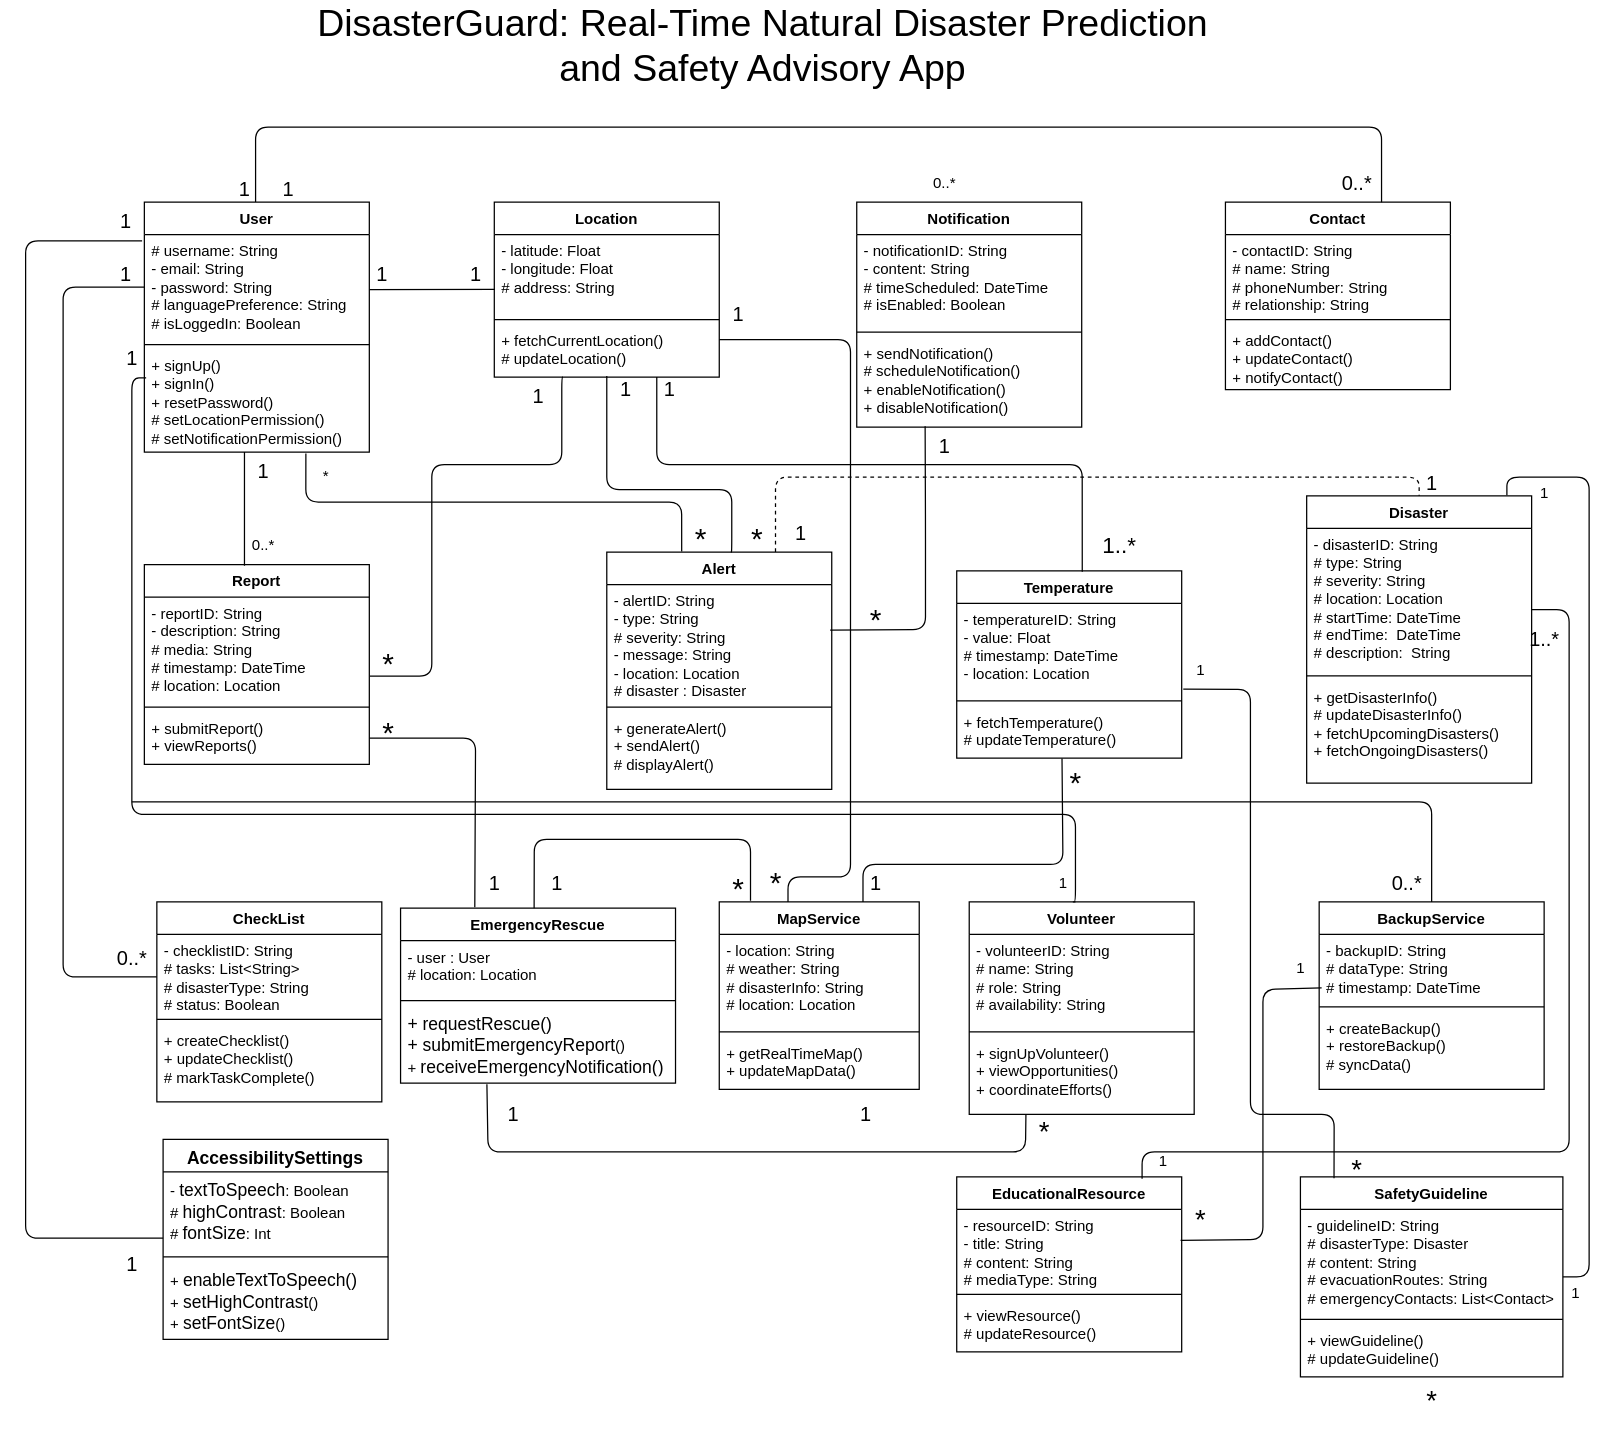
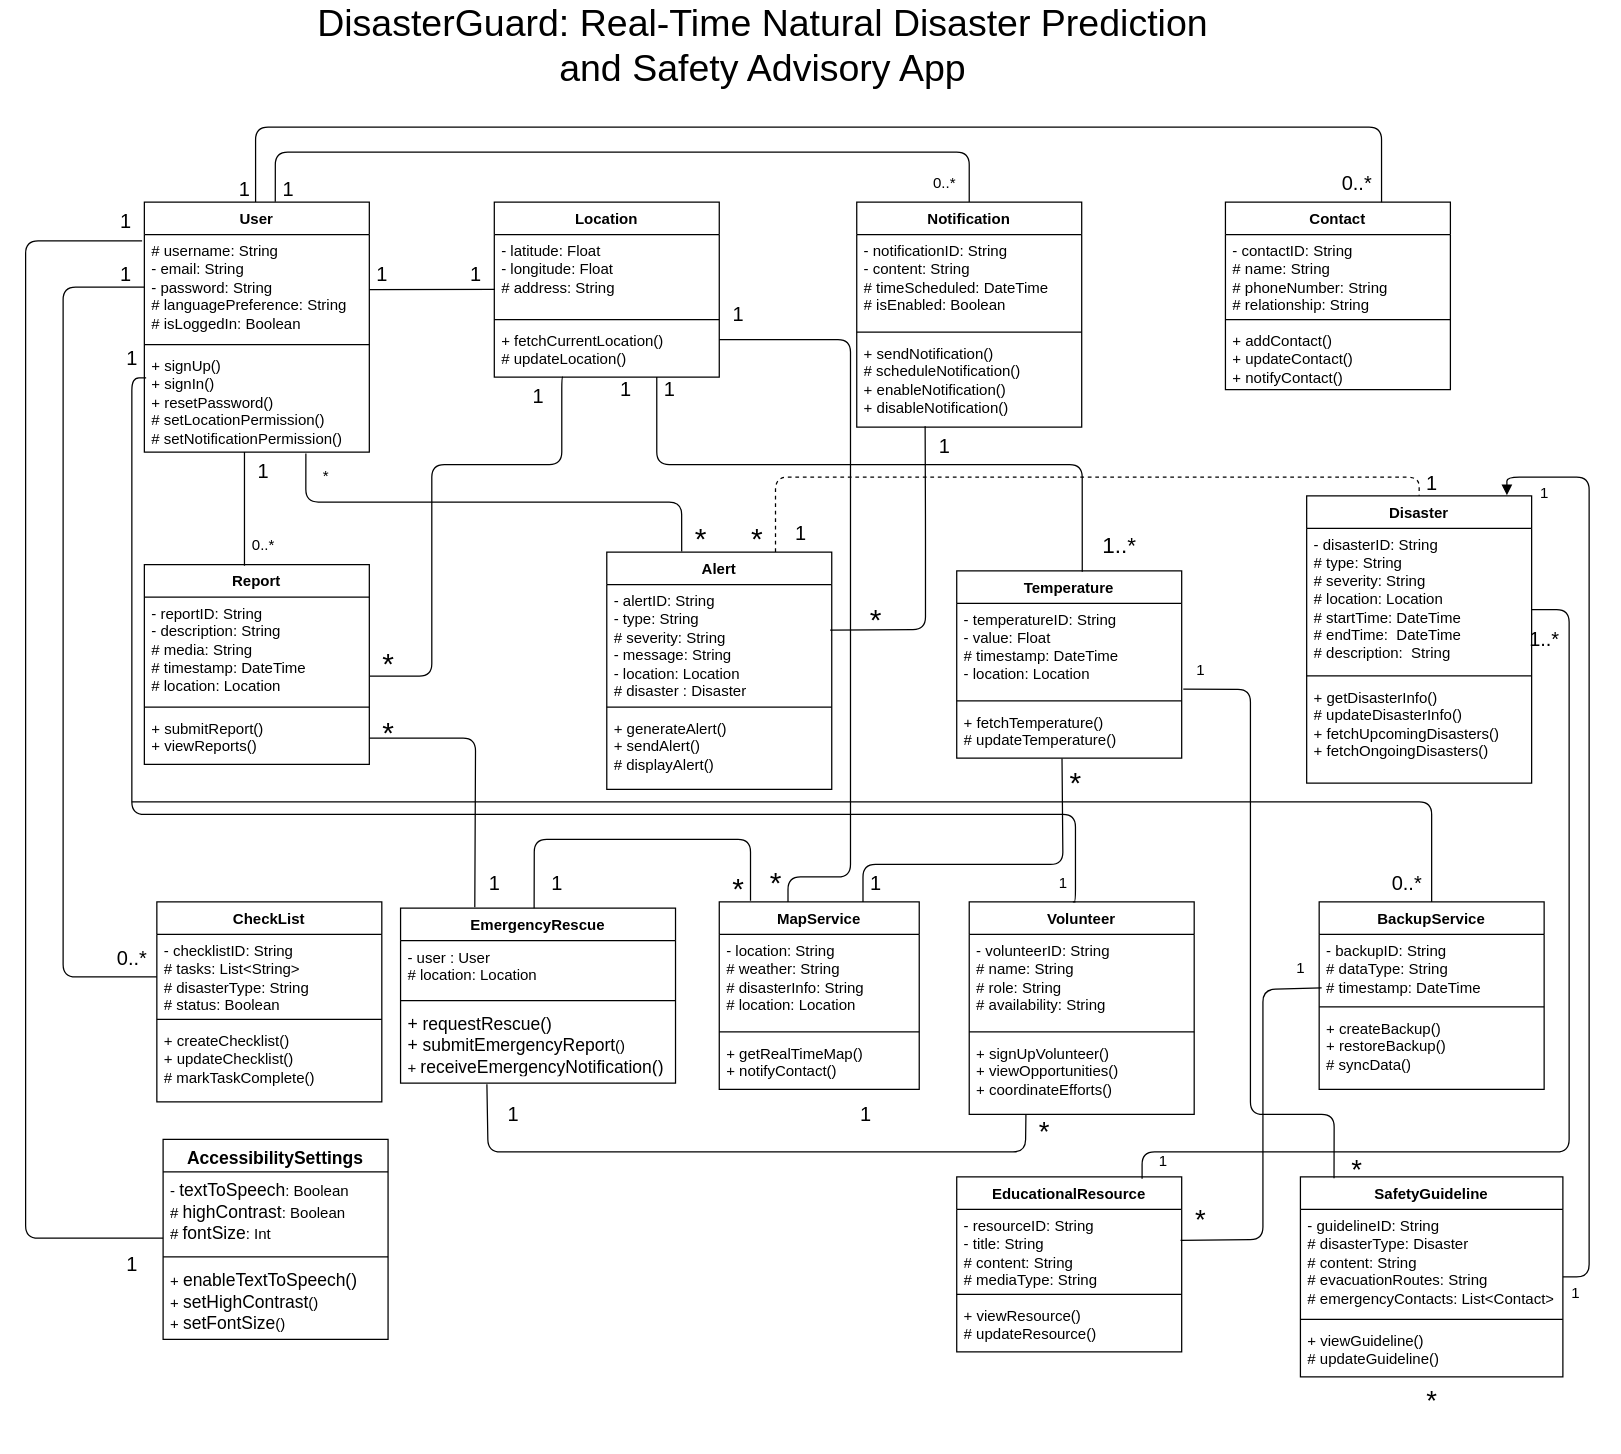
edge "Notification" -- "User": added
edge "Disaster" -- "SafetyGuideline": arrowhead none -> block
edge "+ fetchCurrentLocation() # updateLocation()" -- "Alert": removed
node "+ getRealTimeMap() + updateMapData()": label "+ getRealTimeMap() + updateMapData()" -> "+ getRealTimeMap() + notifyContact()"
